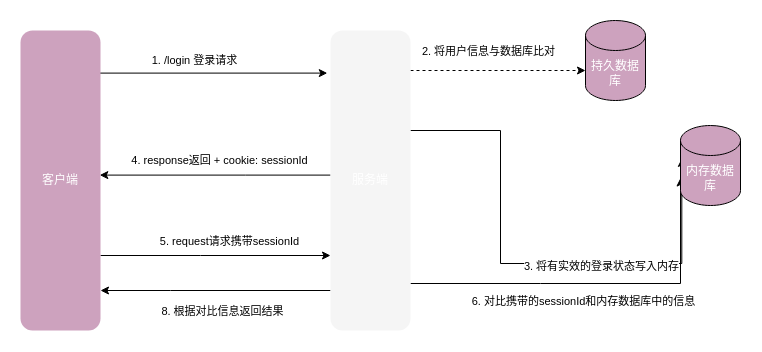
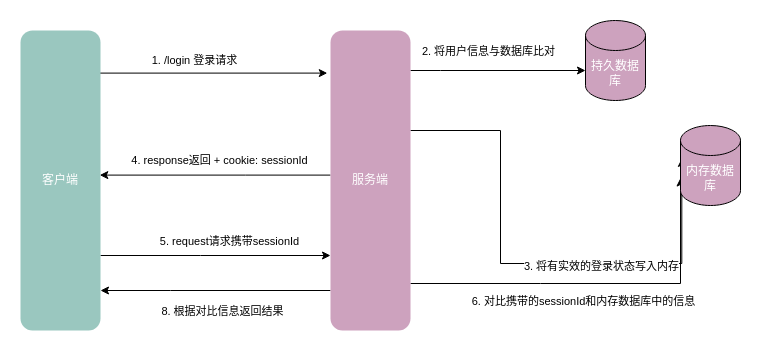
edge "服务端" -> "持久数据库": style dashed -> solid
node "客户端": fillcolor #cda2be -> #9ac7bf
node "服务端": fillcolor #f5f5f5 -> #cda2be
